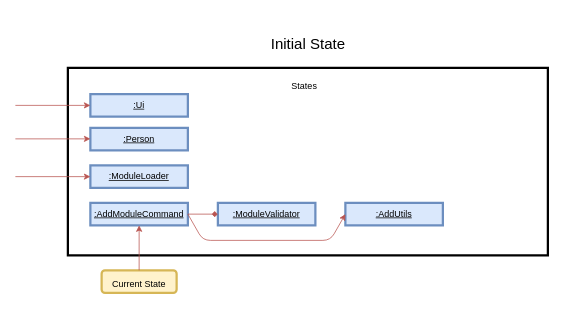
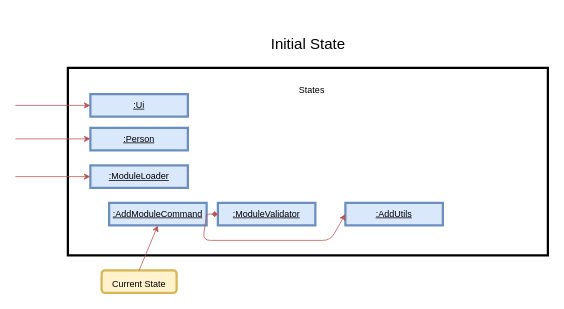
node "States": moved (304, 87) -> (312, 90)
node ":AddModuleCommand": moved (139, 214) -> (158, 214)
